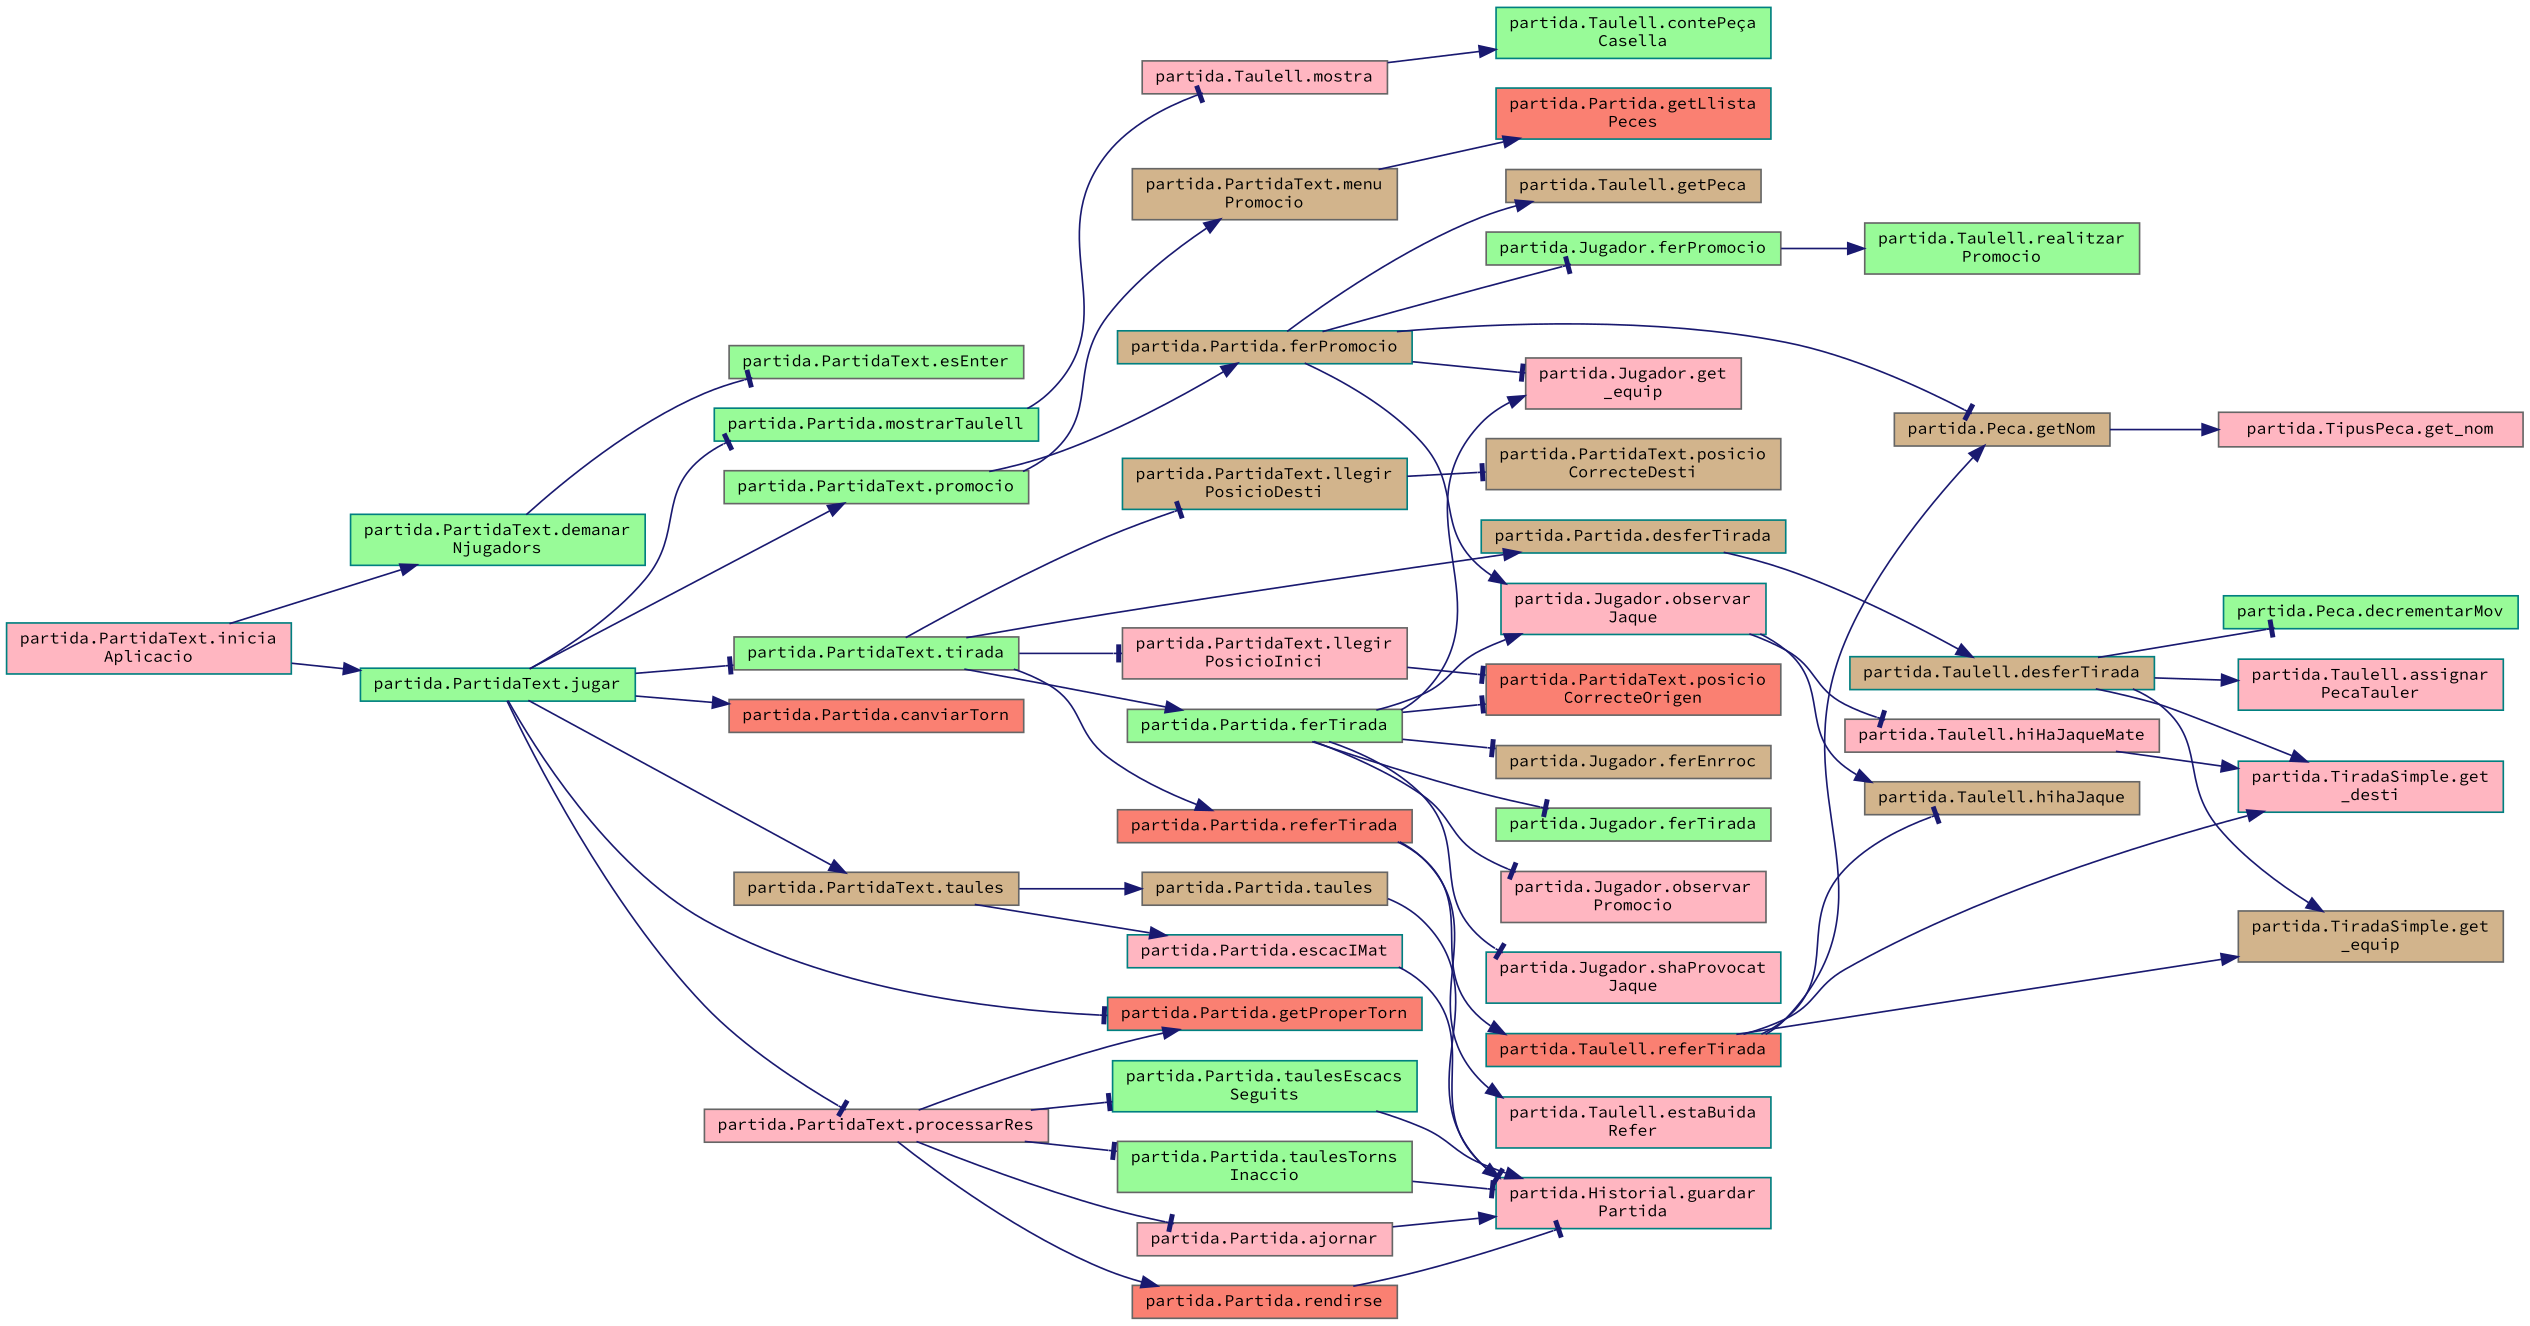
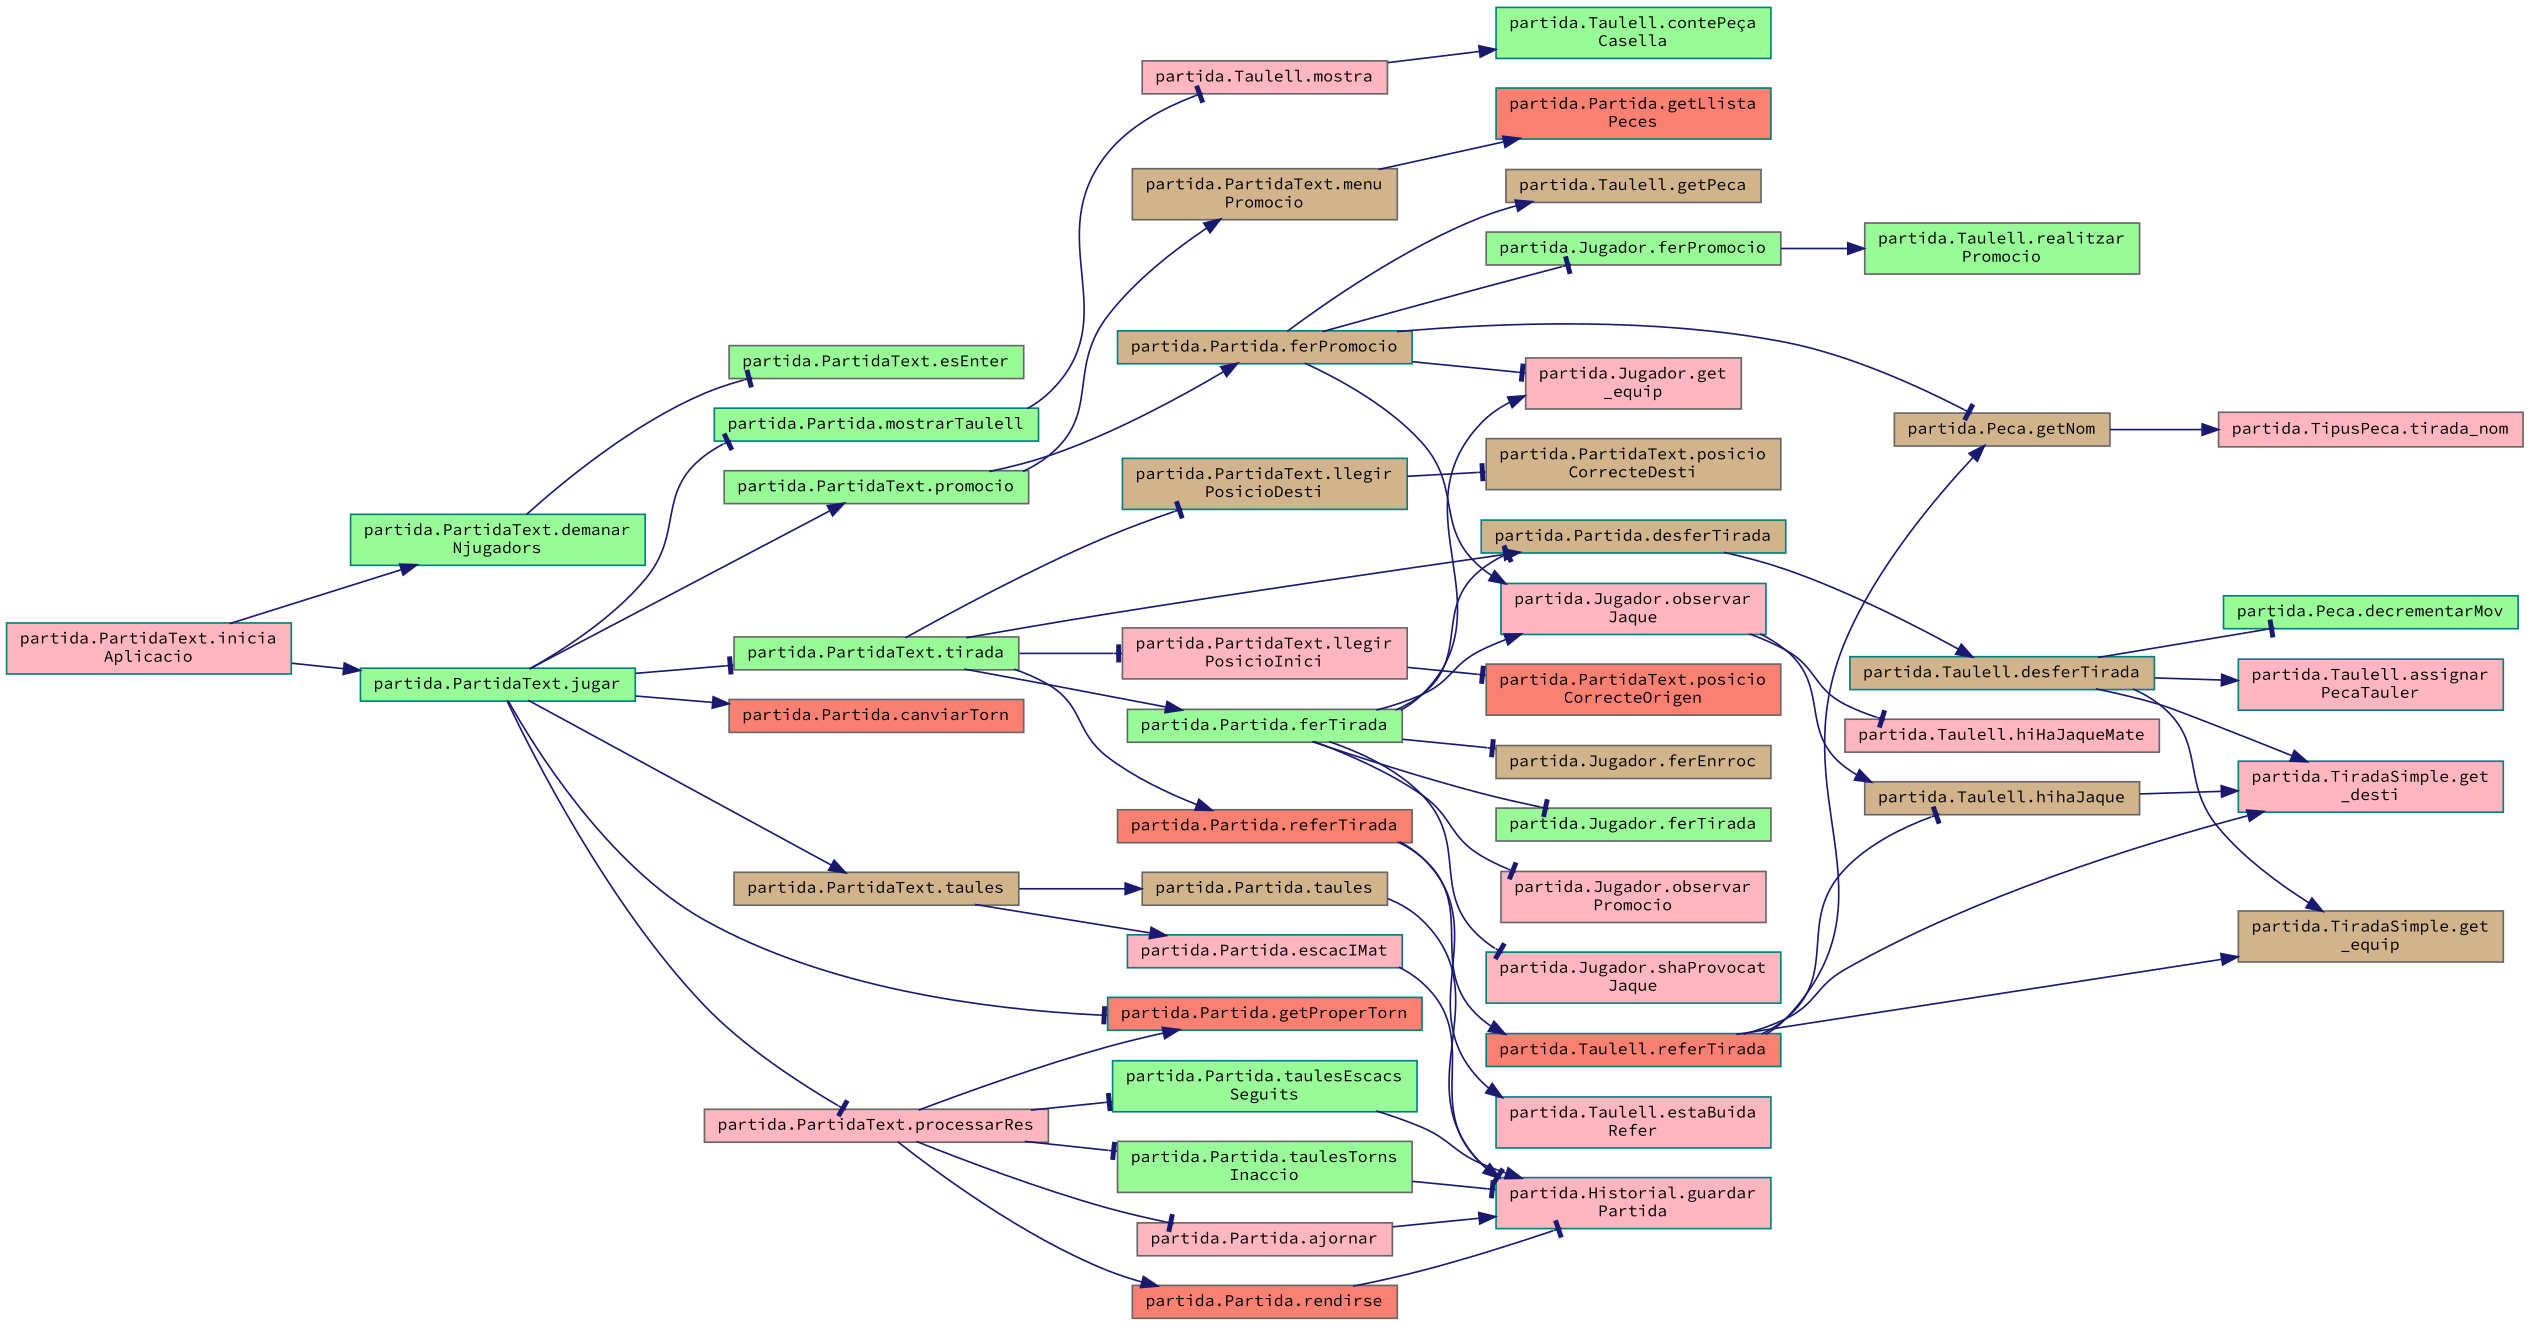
node "partida.TipusPeca.get_nom": label "partida.TipusPeca.get_nom" -> "partida.TipusPeca.tirada_nom"
edge "partida.Partida.ferTirada" -> "partida.PartidaText.posicio CorrecteOrigen": now "partida.Partida.ferTirada" -> "partida.Partida.desferTirada"
edge "partida.Taulell.hiHaJaqueMate" -> "partida.TiradaSimple.get _desti": now "partida.Taulell.hihaJaque" -> "partida.TiradaSimple.get _desti"
